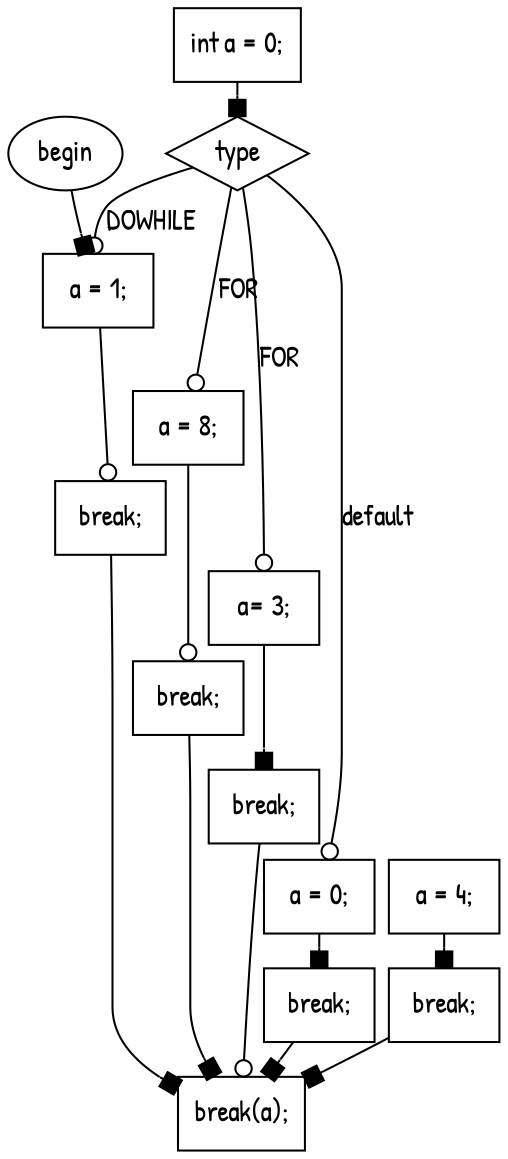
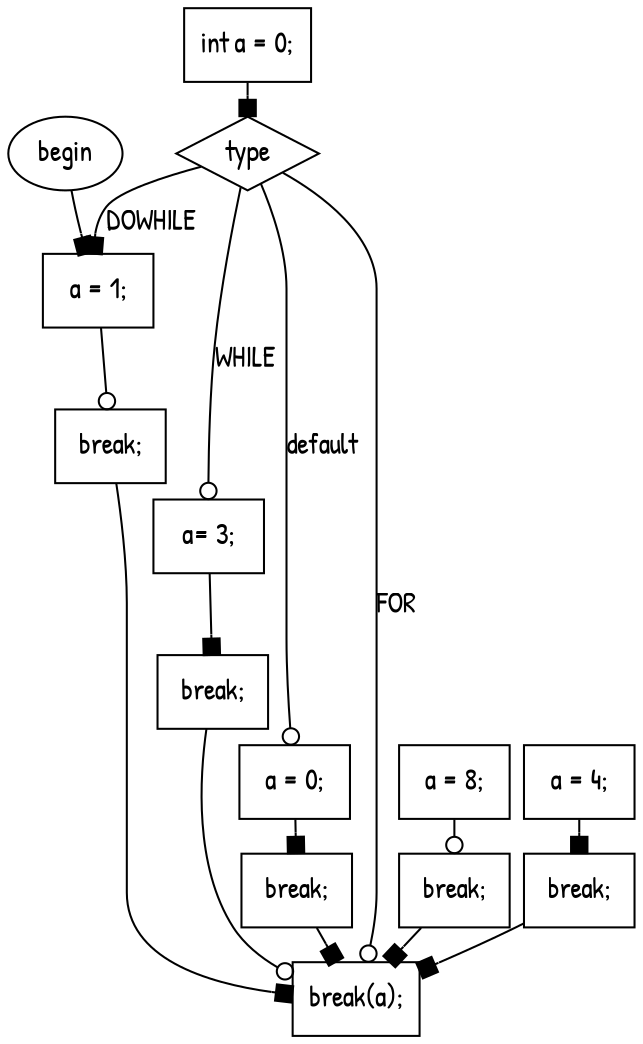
edge "type" -> "a = 1;": arrowhead odot -> box
edge "type" -> "a = 8;": now "type" -> "break(a);"
edge "type" -> "a= 3;": label "FOR" -> "WHILE"
